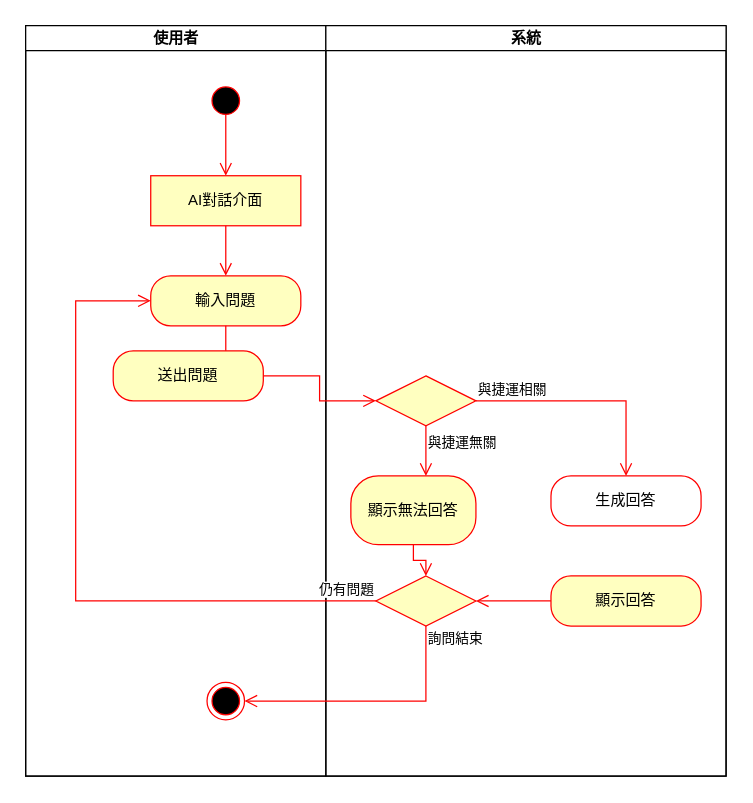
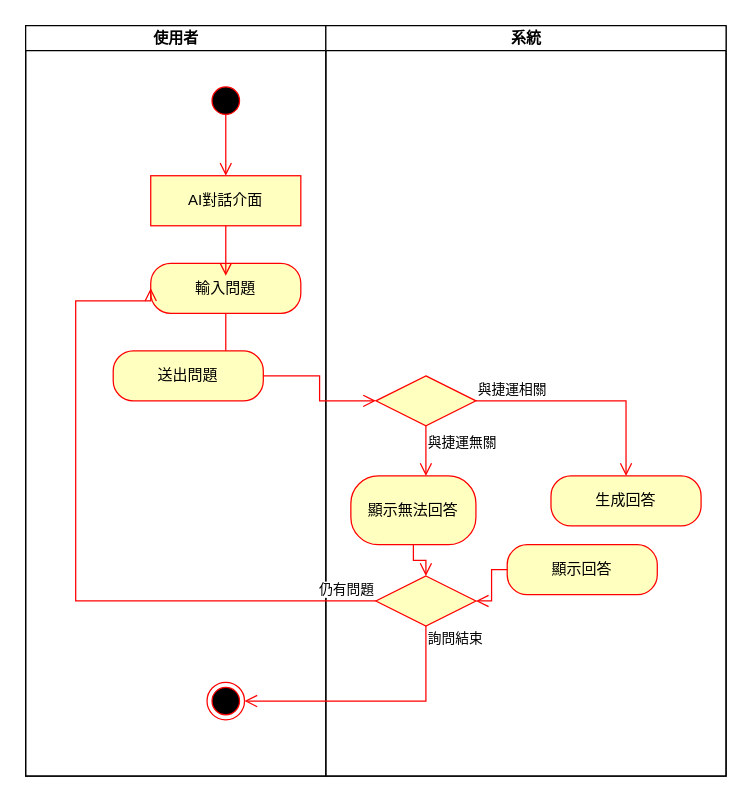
node "輸入問題": moved (226, 301) -> (226, 288)
node "生成回答": fillcolor #ffffff -> #ffffc0
node "顯示回答": moved (626, 601) -> (582, 569)
